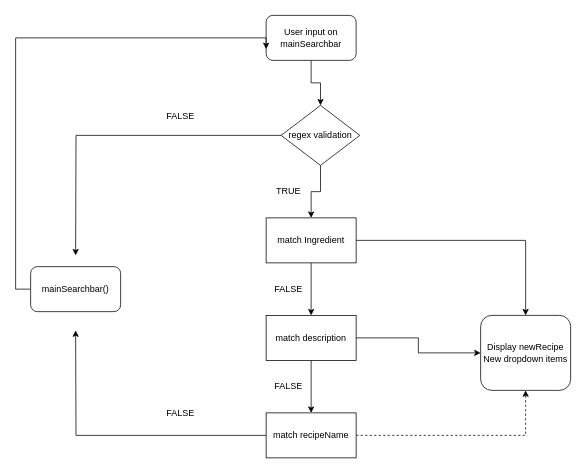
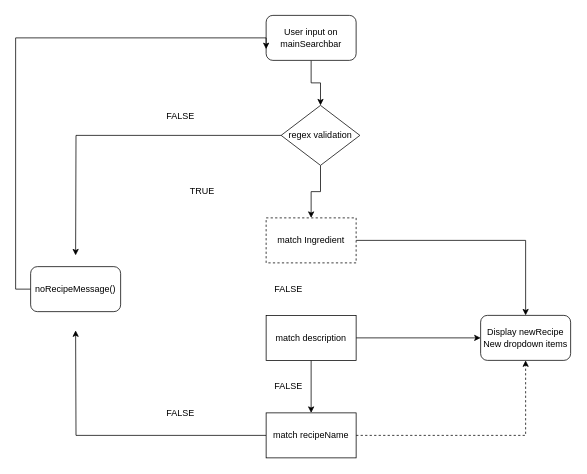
node "TRUE": moved (288, 192) -> (202, 192)
node "match Ingredient": style solid -> dashed
node "mainSearchbar()": label "mainSearchbar()" -> "noRecipeMessage()"
edge "match Ingredient" -> "match description": removed
node "Display newRecipe New dropdown items": size 90x75 -> 90x45
